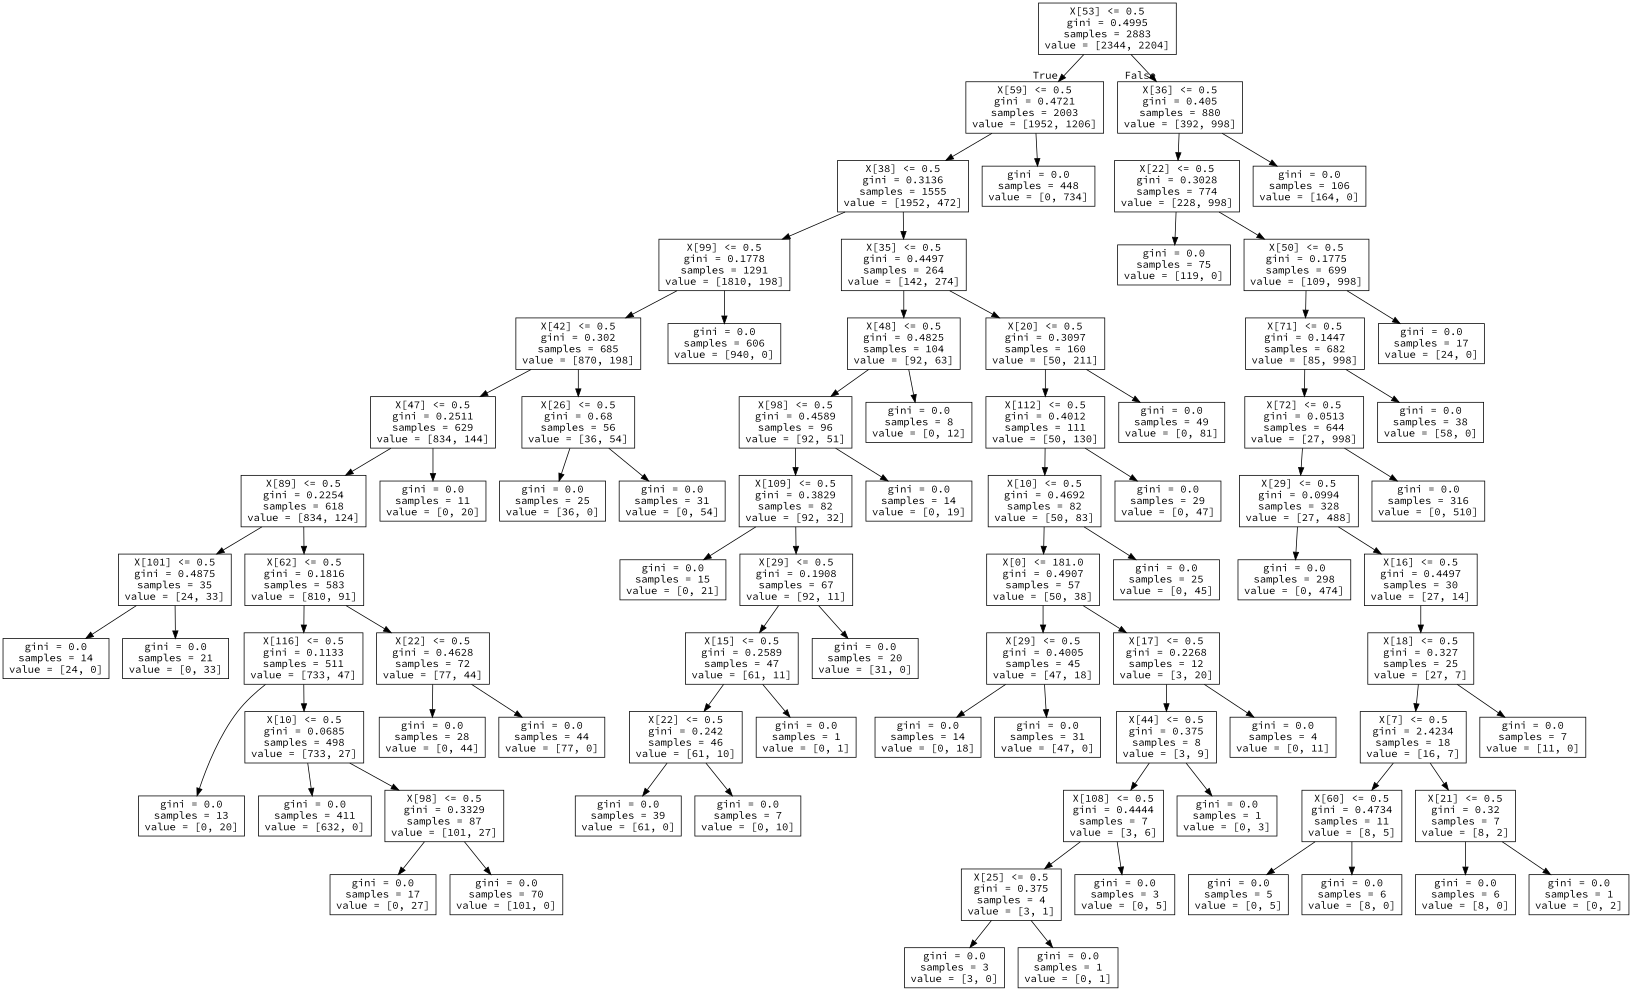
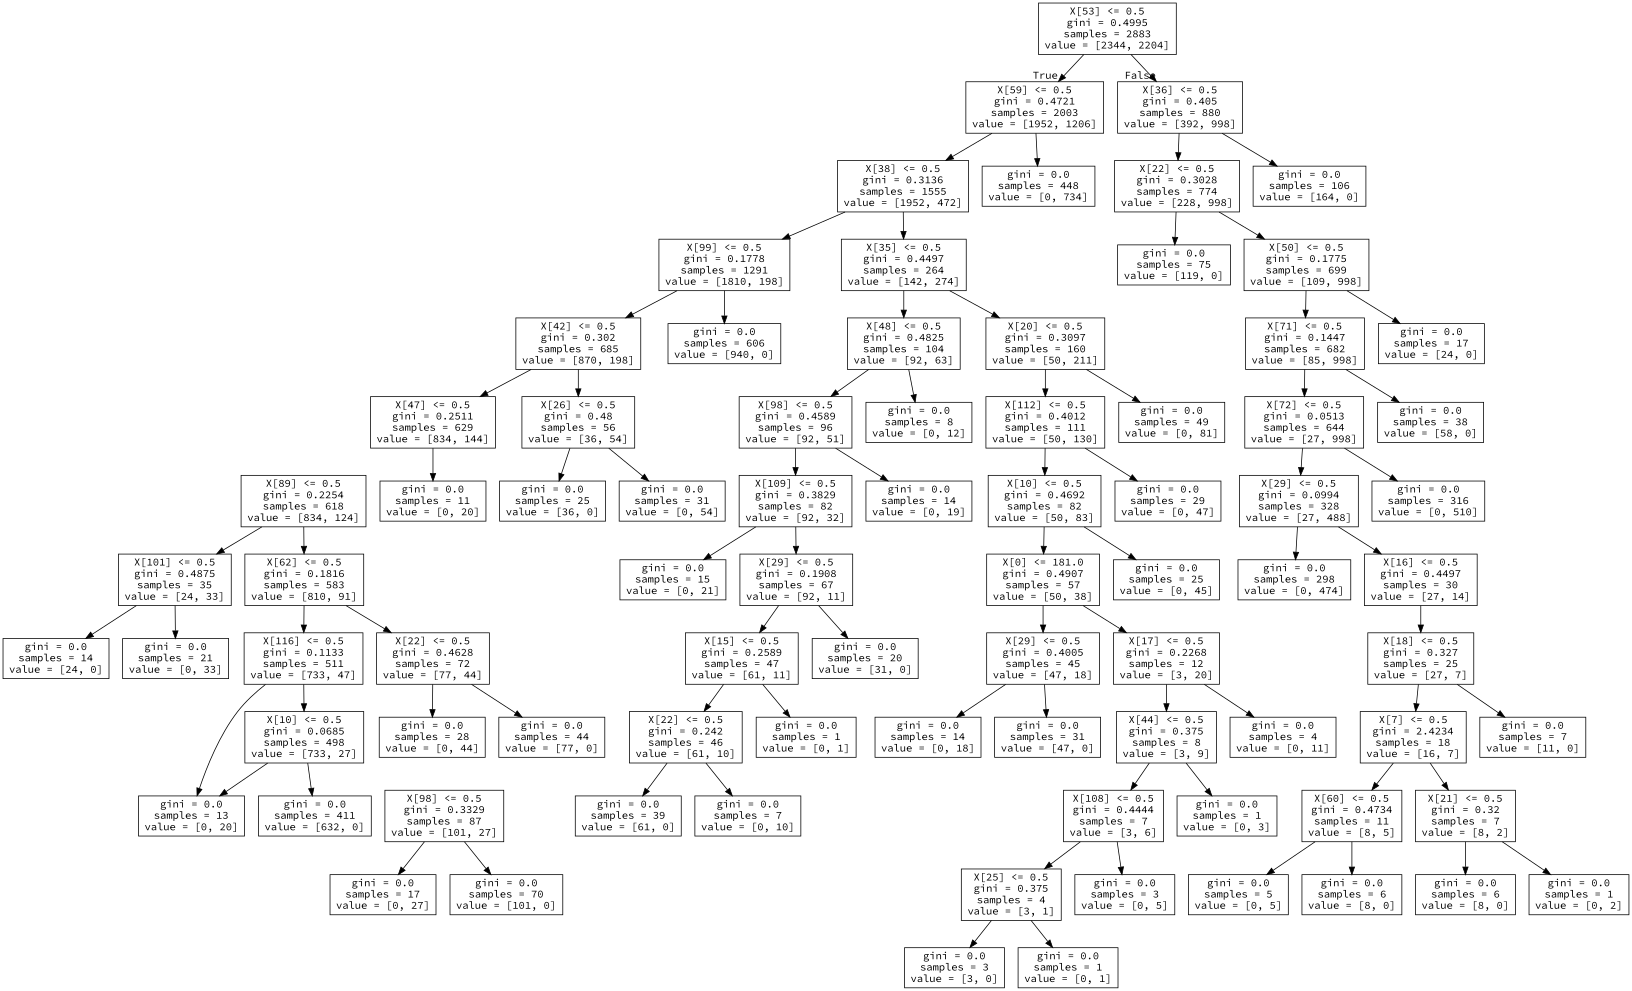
node "X[26] <= 0.5 gini = 0.68 samples = 56 value = [36, 54]": label "X[26] <= 0.5 gini = 0.68 samples = 56 value = [36, 54]" -> "X[26] <= 0.5 gini = 0.48 samples = 56 value = [36, 54]"
edge "X[47] <= 0.5 gini = 0.2511 samples = 629 value = [834, 144]" -> "X[89] <= 0.5 gini = 0.2254 samples = 618 value = [834, 124]": removed
edge "X[10] <= 0.5 gini = 0.0685 samples = 498 value = [733, 27]" -> "X[98] <= 0.5 gini = 0.3329 samples = 87 value = [101, 27]": now "X[10] <= 0.5 gini = 0.0685 samples = 498 value = [733, 27]" -> "gini = 0.0 samples = 13 value = [0, 20]"
